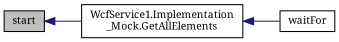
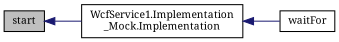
node "WcfService1.Implementation _Mock.GetAllElements": label "WcfService1.Implementation _Mock.GetAllElements" -> "WcfService1.Implementation _Mock.Implementation"
